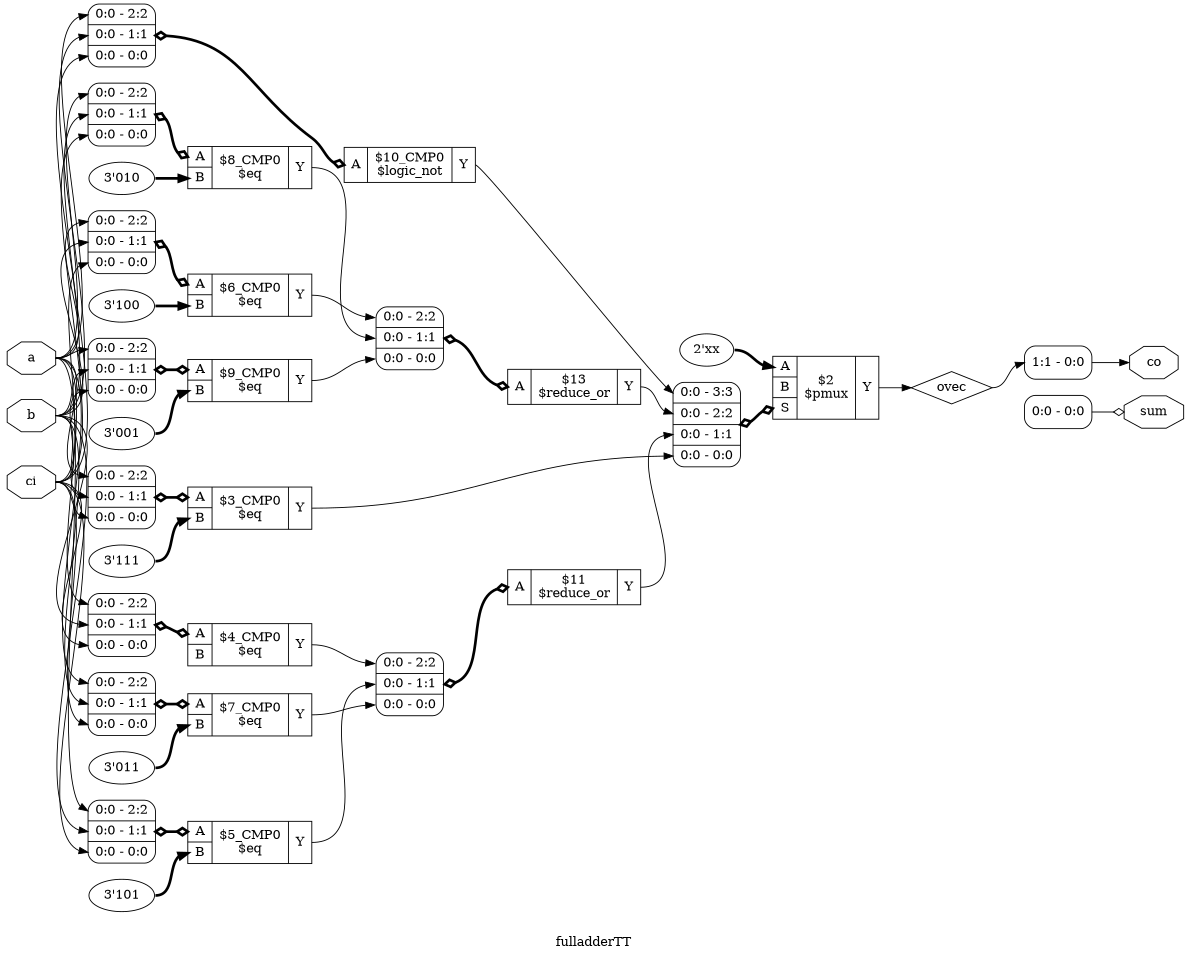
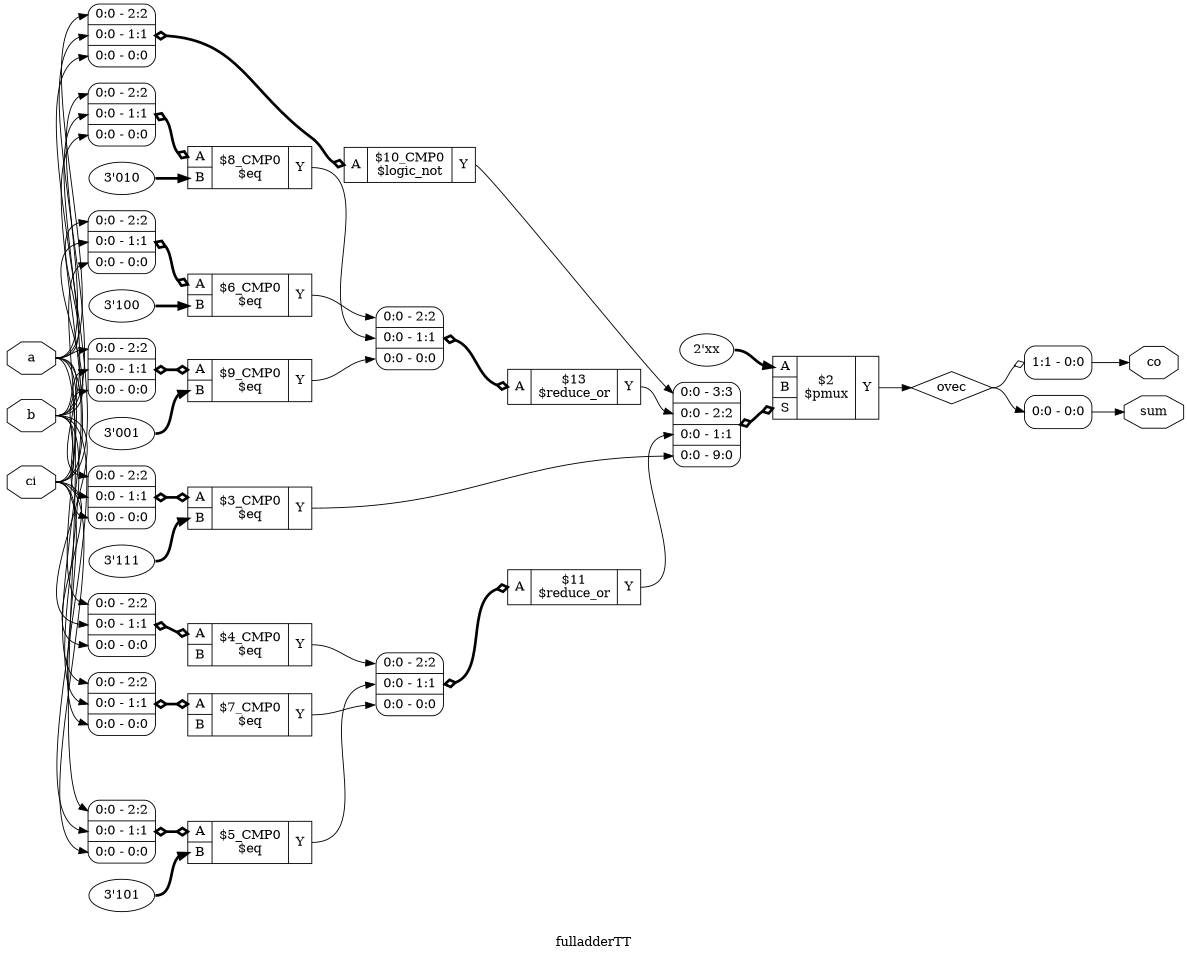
edge "ovec" -> "1:1 - 0:0": arrowhead normal -> odiamond
edge "ovec" -> "0:0 - 0:0": added
edge "0:0 - 0:0" -> "sum": arrowhead odiamond -> normal
node "0:0 - 3:3": text "0:0 - 0:0" -> "0:0 - 9:0"
node "3'011": removed
